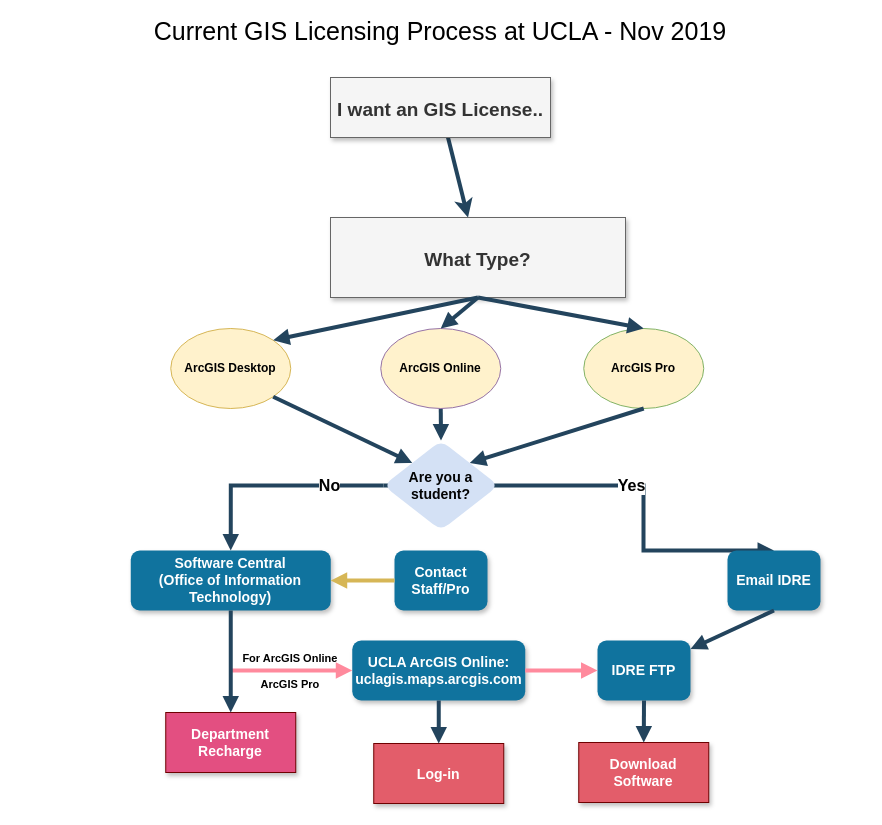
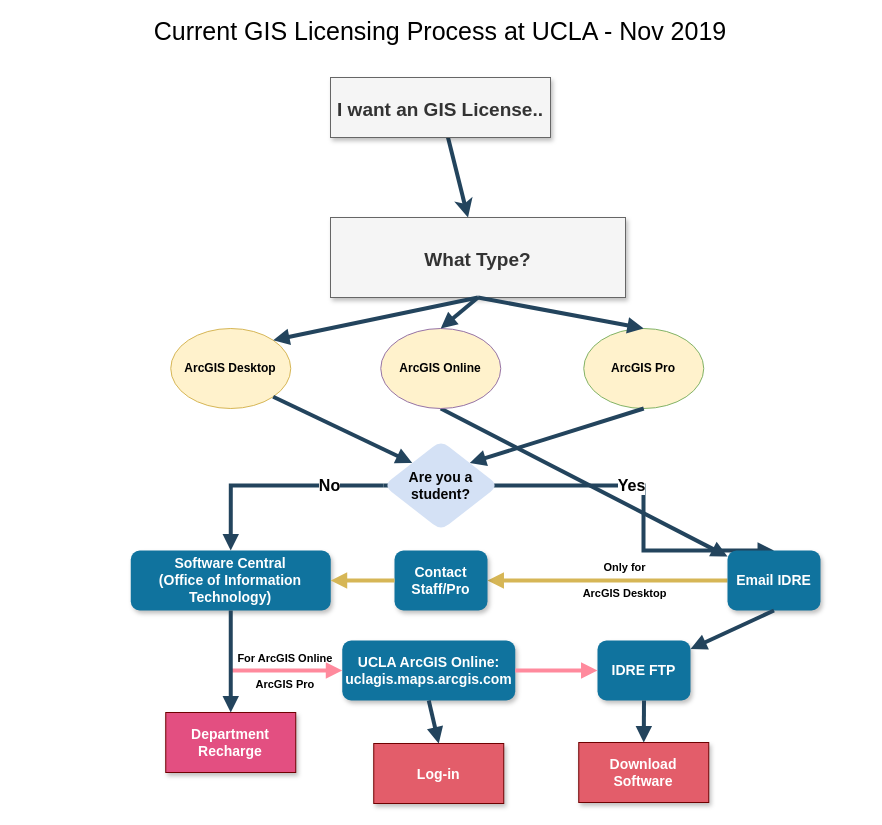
edge "ArcGIS Online" -> "Are you a student?": now "ArcGIS Online" -> "Email IDRE"
edge "Email IDRE" -> "Contact Staff/Pro": added, label "Only for ArcGIS Desktop"
node "UCLA ArcGIS Online: uclagis.maps.arcgis.com": moved (439, 671) -> (429, 671)
